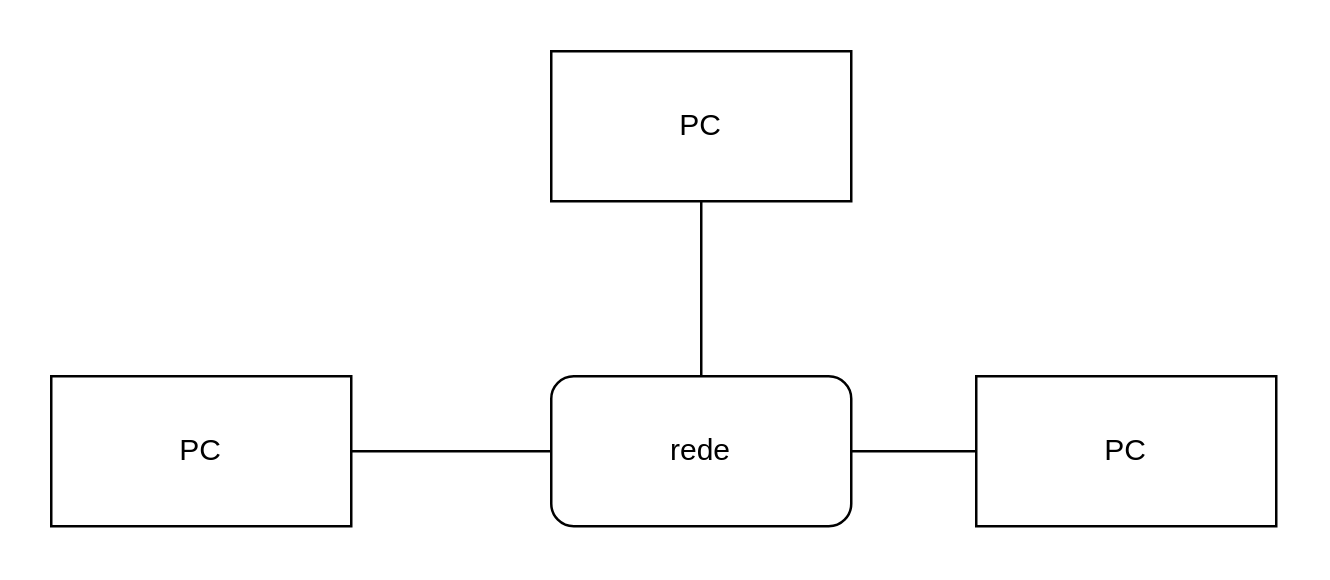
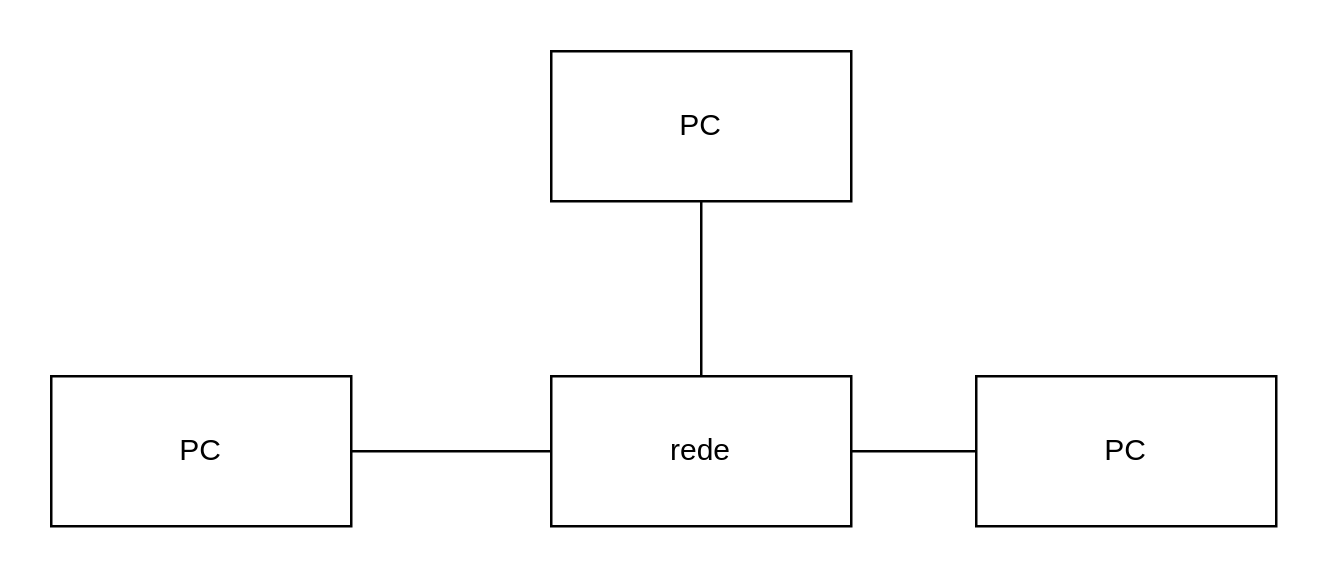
node "rede": shape rounded rectangle -> rectangle
